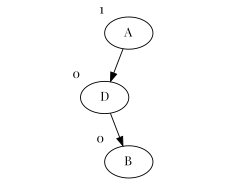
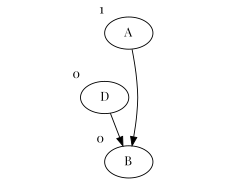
edge "A 1" -> "D 0": now "A 1" -> "B 0"
